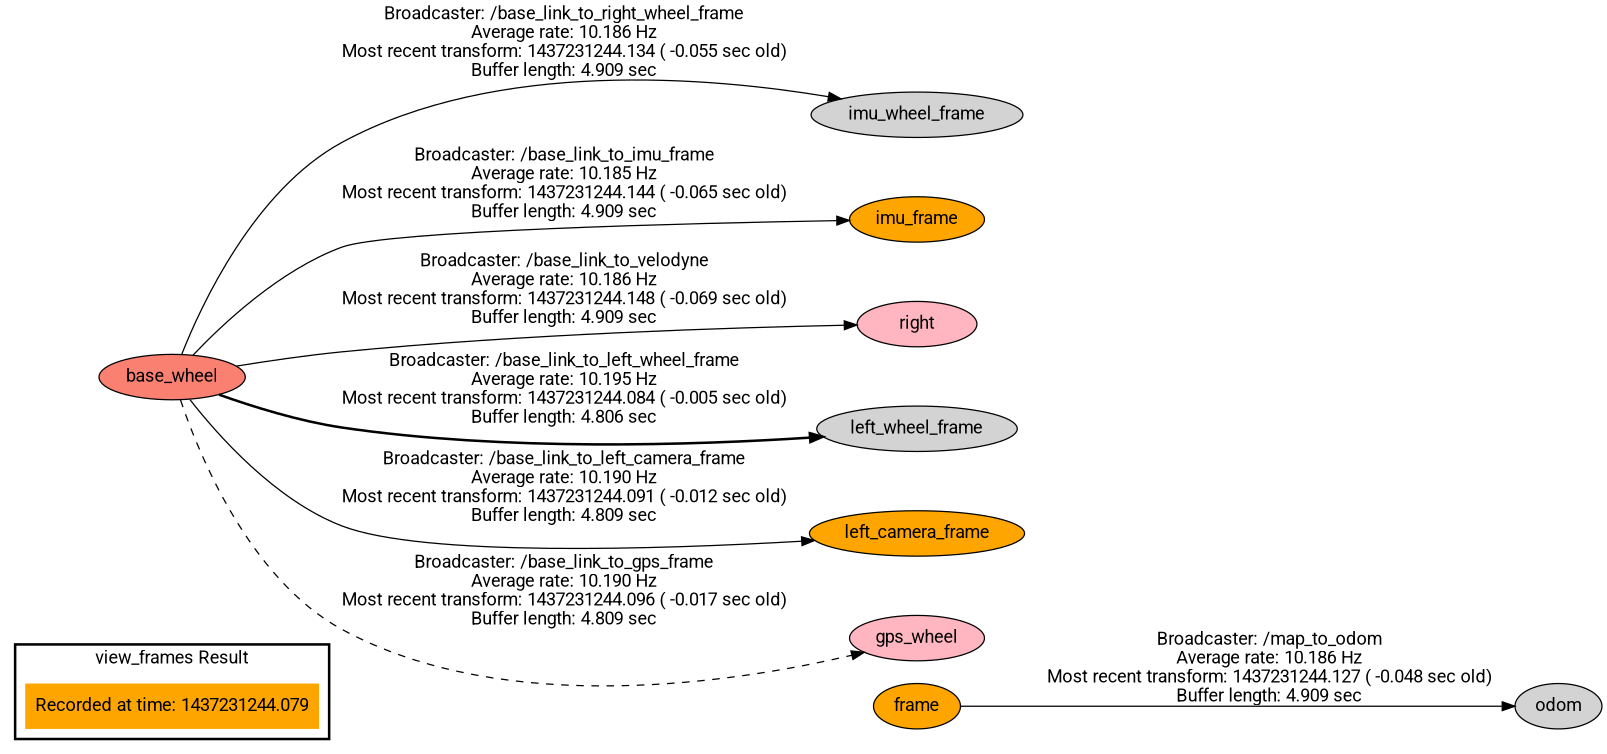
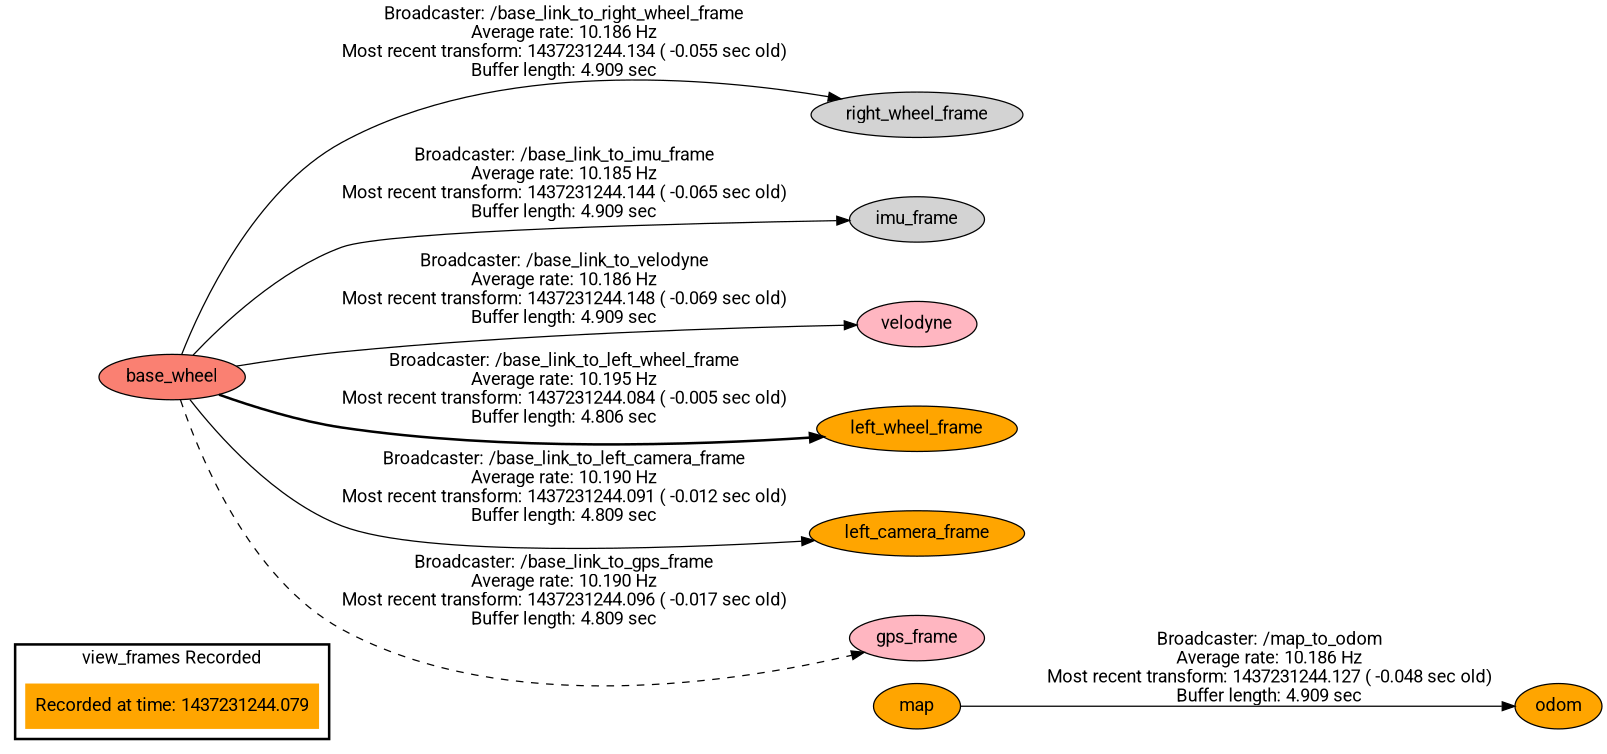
node "imu_wheel_frame": label "imu_wheel_frame" -> "right_wheel_frame"
node "imu_frame": fillcolor orange -> lightgrey
node "right": label "right" -> "velodyne"
node "left_wheel_frame": fillcolor lightgrey -> orange
node "gps_wheel": label "gps_wheel" -> "gps_frame"
cluster "view_frames Result": label "view_frames Result" -> "view_frames Recorded"
node "frame": label "frame" -> "map"
node "odom": fillcolor lightgrey -> orange
